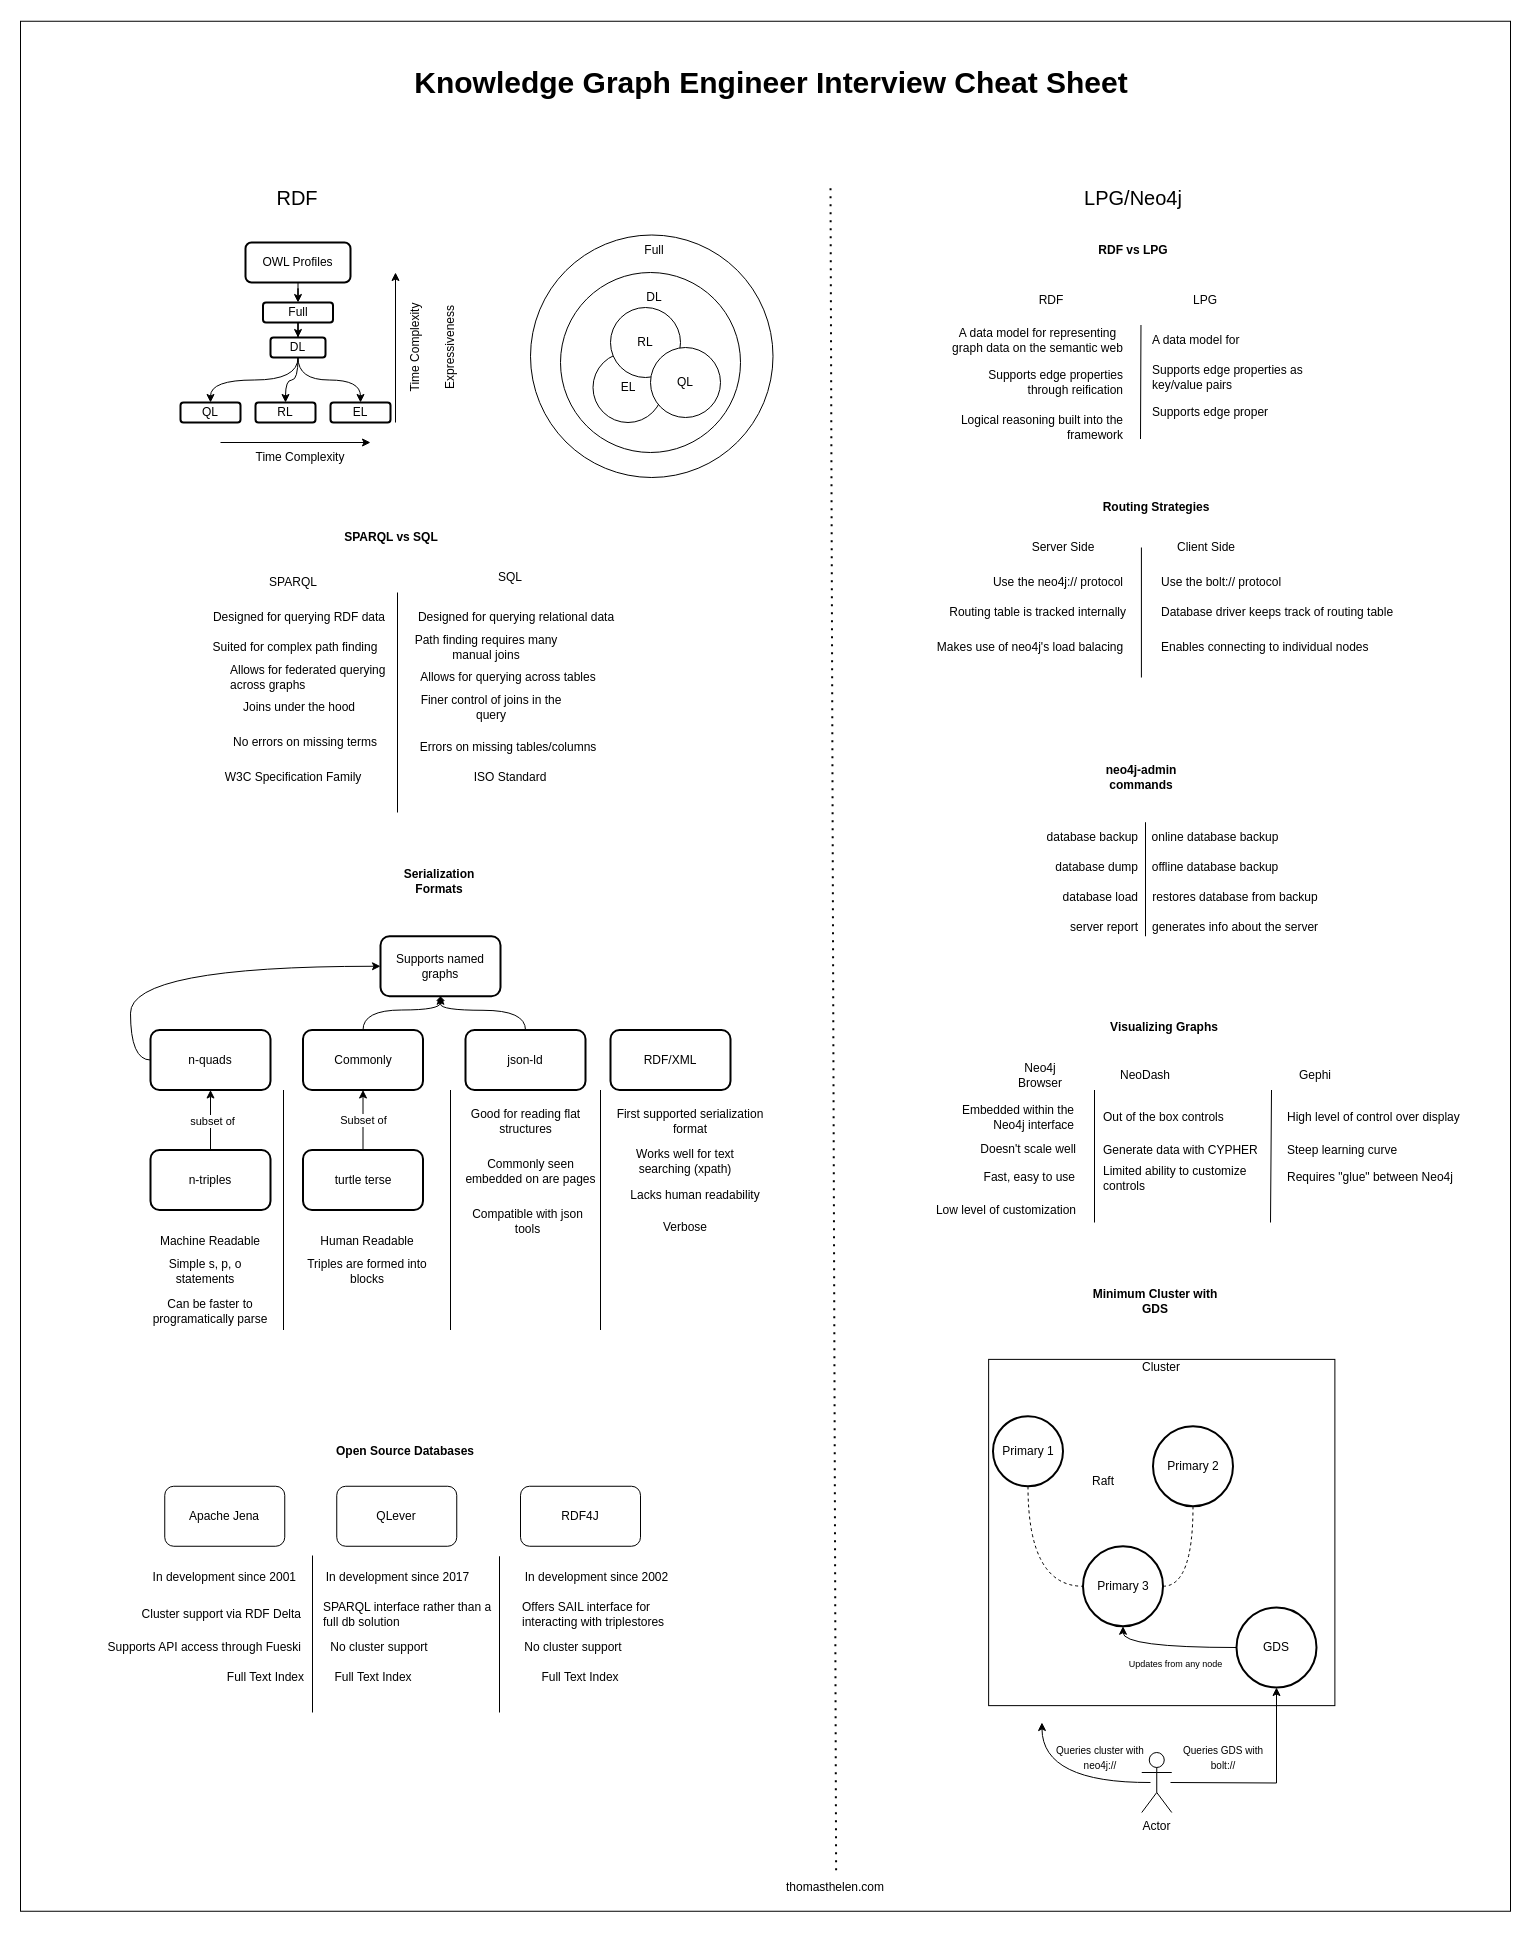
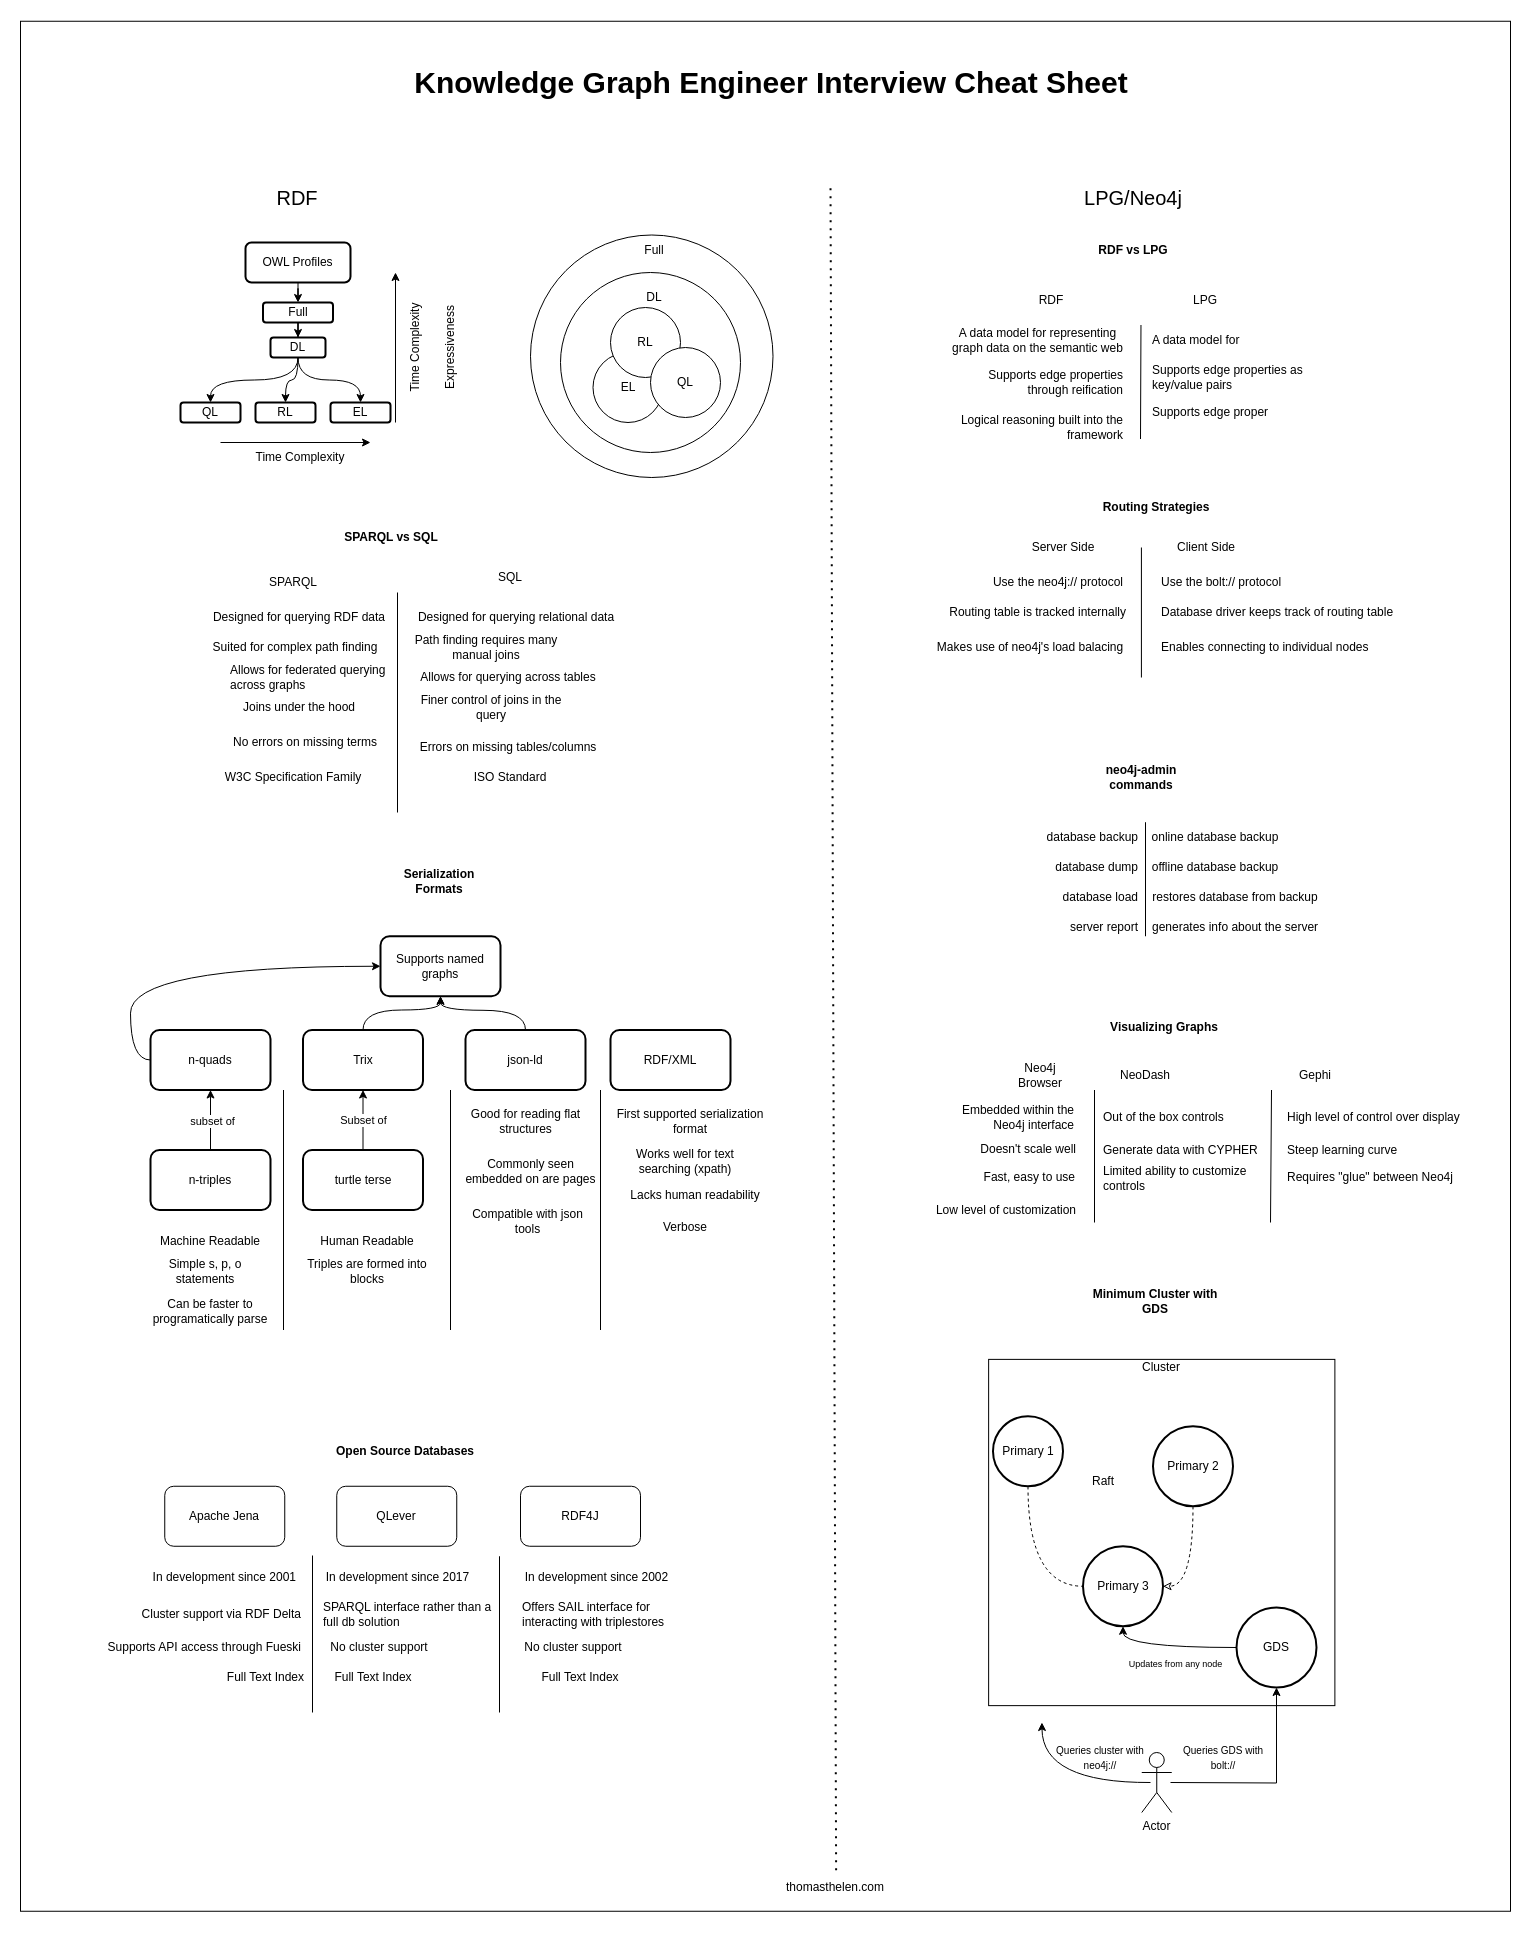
edge "json-ld" -> "Supports named graphs": arrowhead diamond -> classic
node "Commonly": label "Commonly" -> "Trix"
edge "Primary 2" -- "Primary 3": arrowhead none -> classic
